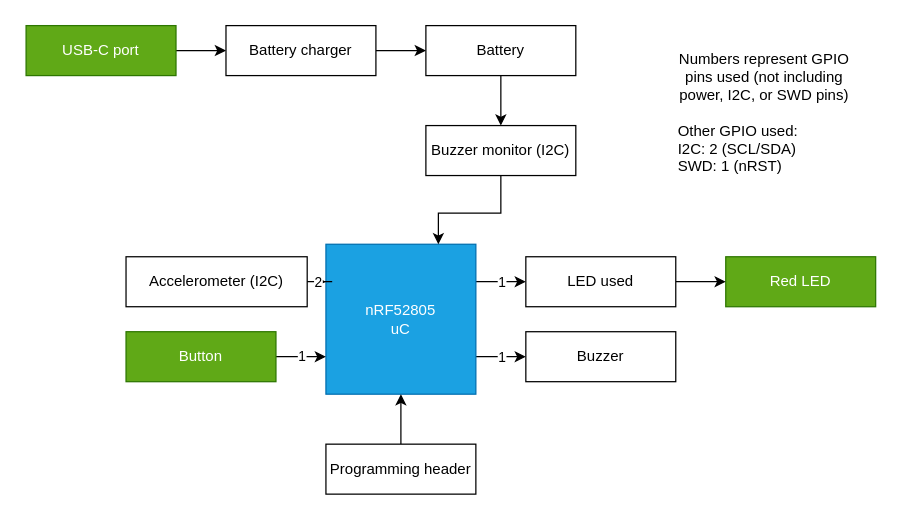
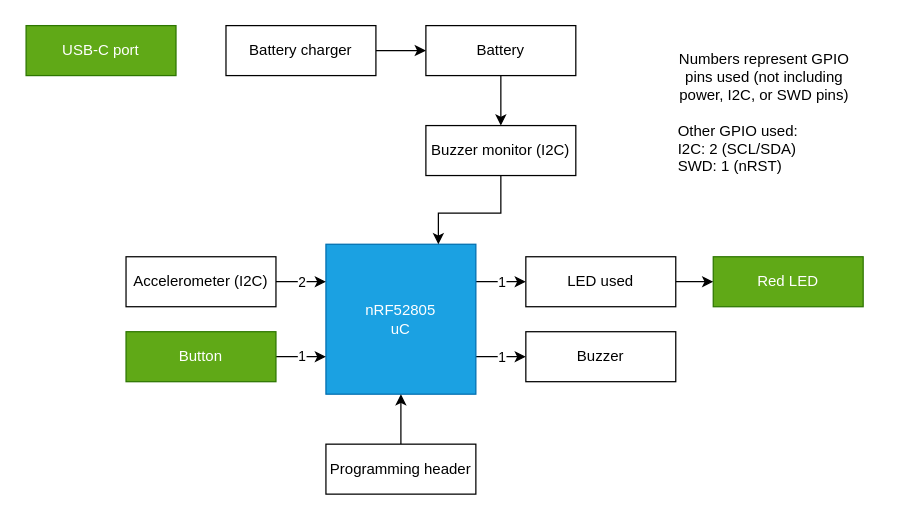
edge "USB-C port" -> "Battery charger": removed
node "Accelerometer (I2C)": size 181x50 -> 150x50
node "Red LED": moved (801, 282) -> (788, 282)
